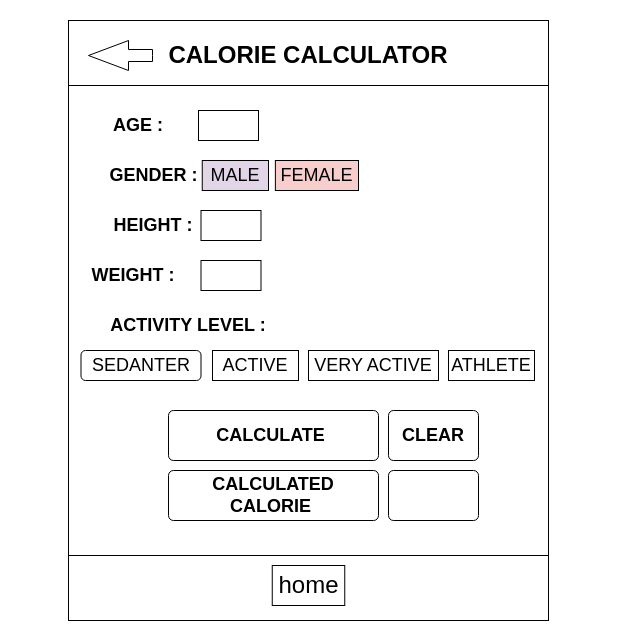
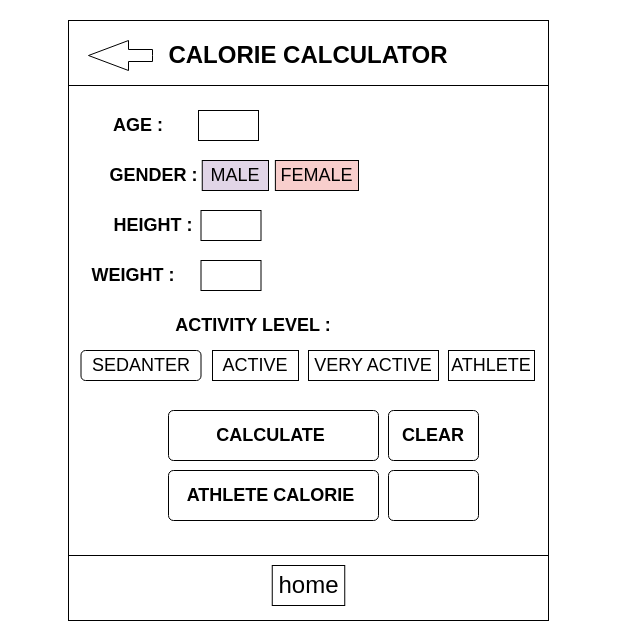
node "ACTIVITY LEVEL :": moved (189, 326) -> (254, 326)
node "CALCULATED CALORIE": label "CALCULATED CALORIE" -> "ATHLETE CALORIE"
